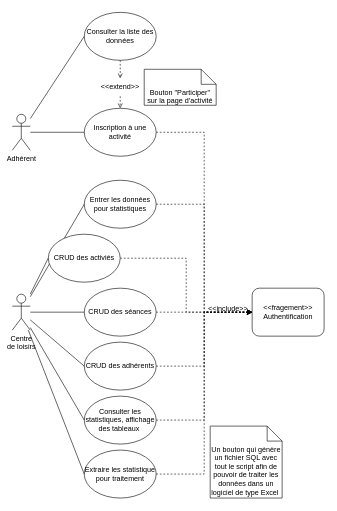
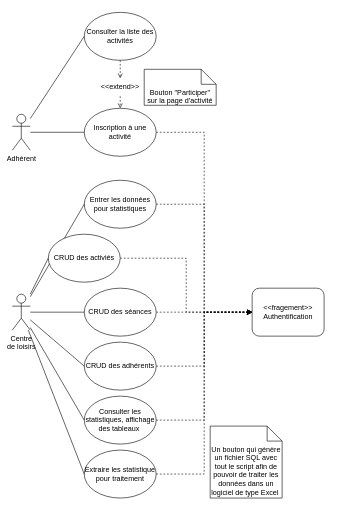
node "Consulter la liste des données": label "Consulter la liste des données" -> "Consulter la liste des activités"
node "<<include>>": removed
